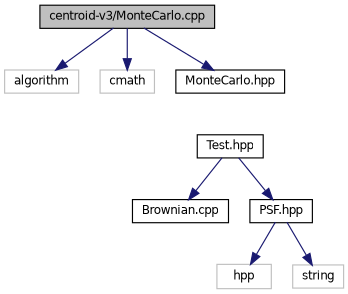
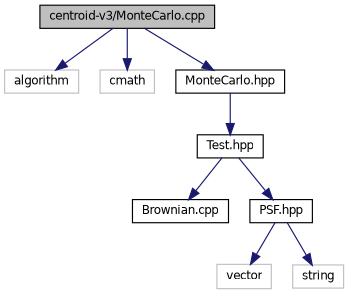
edge "MonteCarlo.hpp" -> "Test.hpp": added
node "hpp": label "hpp" -> "vector"
